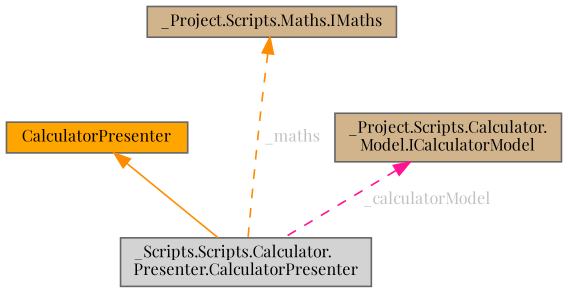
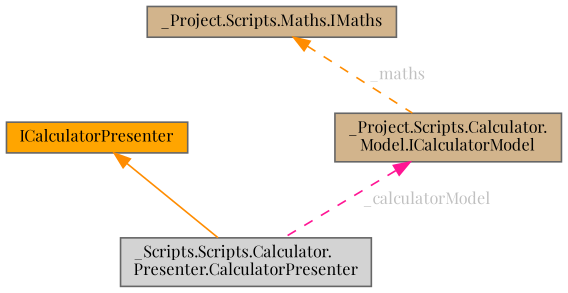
node "CalculatorPresenter": label "CalculatorPresenter" -> "ICalculatorPresenter"
edge "_Scripts.Scripts.Calculator. Presenter.CalculatorPresenter" -> "_Project.Scripts.Maths.IMaths": now "_Project.Scripts.Calculator. Model.ICalculatorModel" -> "_Project.Scripts.Maths.IMaths"
